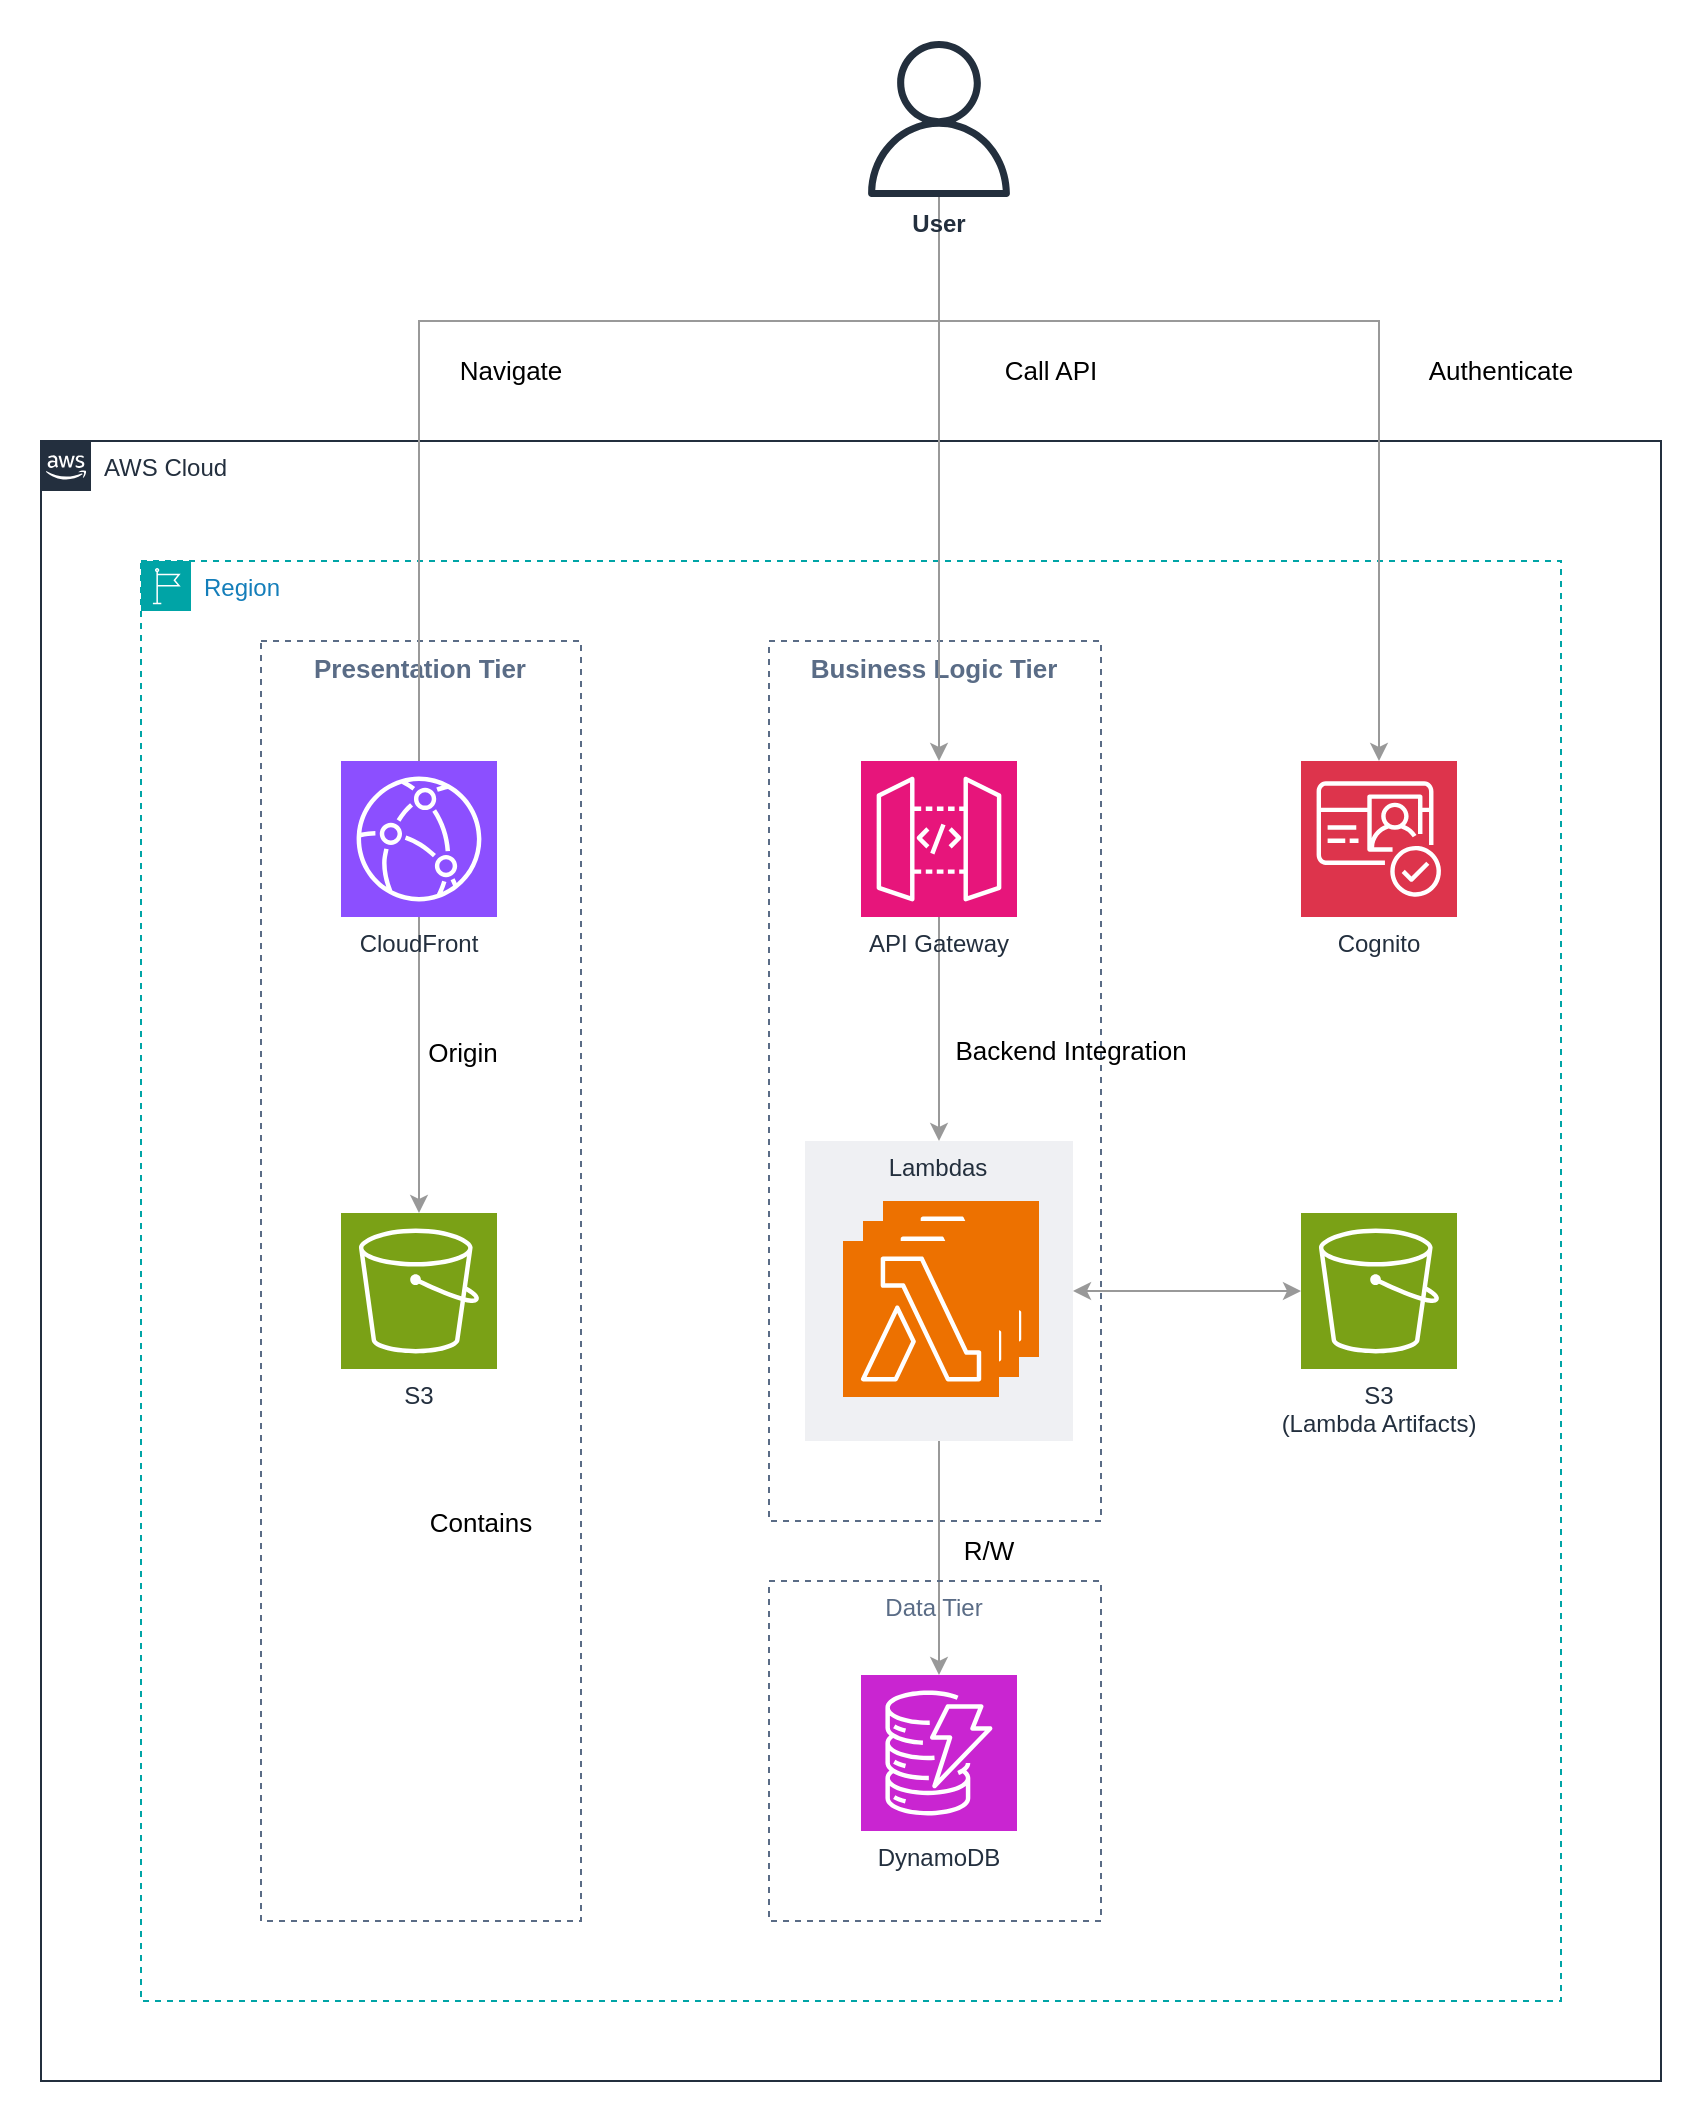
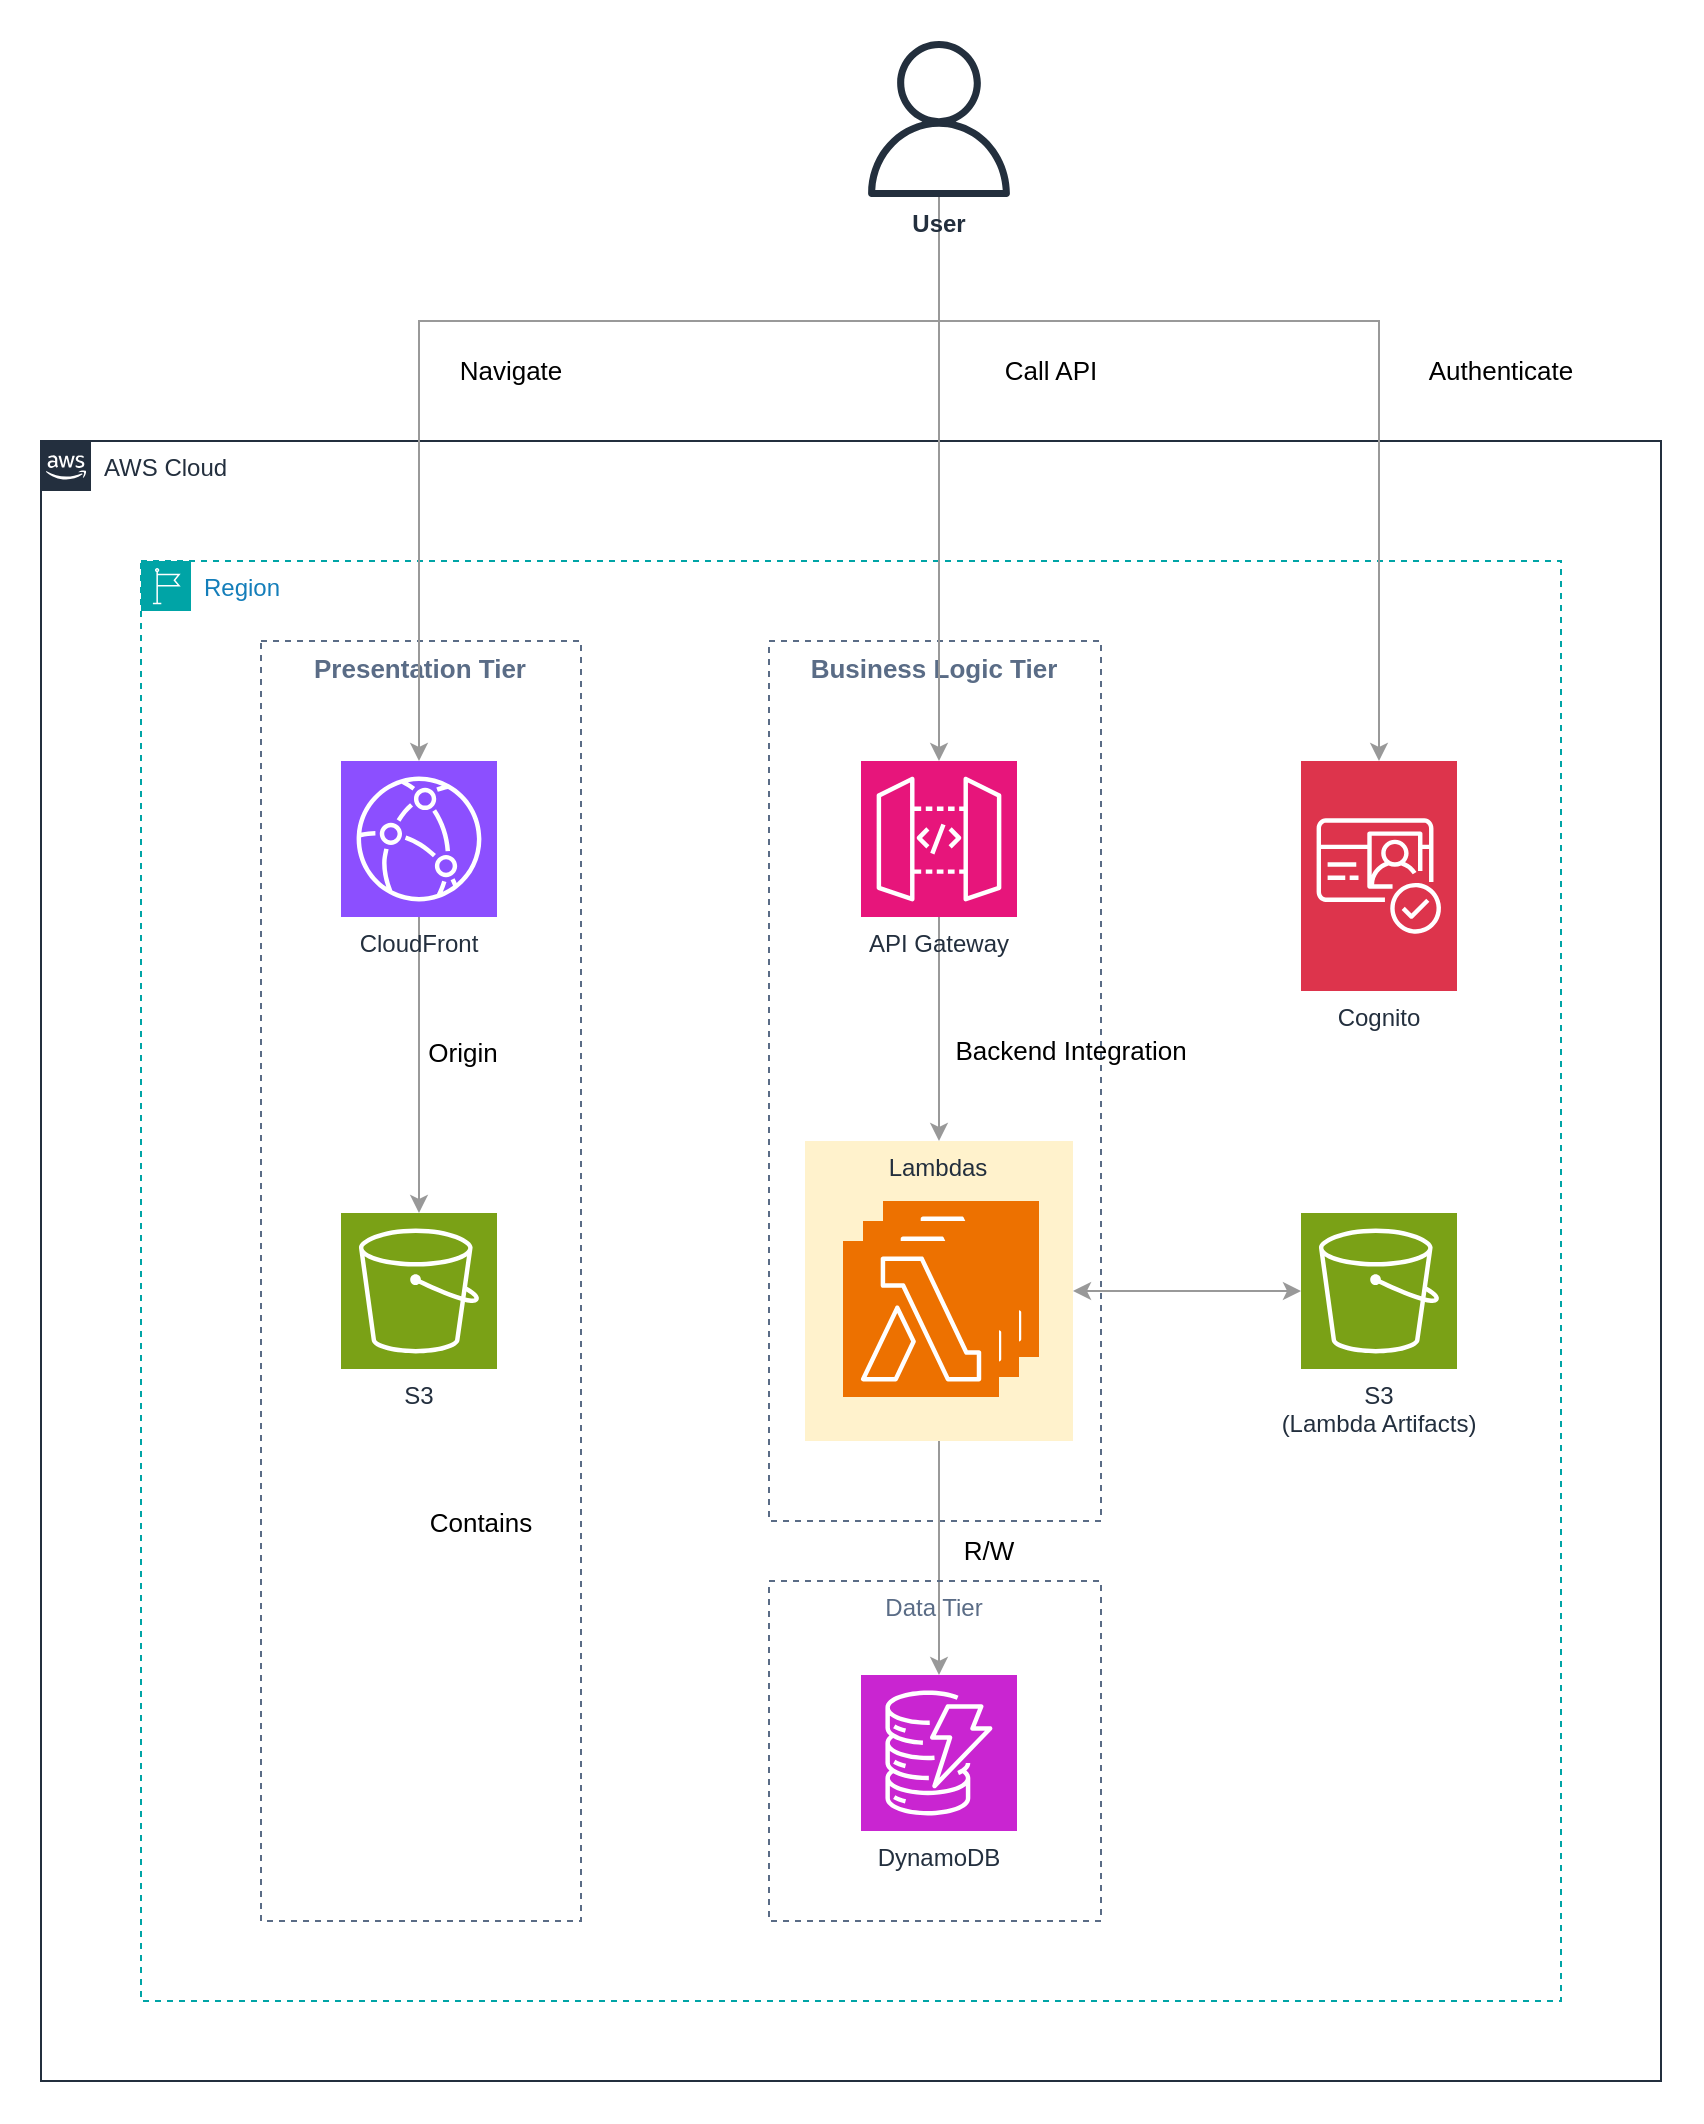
edge "User" -- "CloudFront": arrowhead none -> classic
node "Cognito": size 156x156 -> 156x230
node "Lambdas": fillcolor #eff0f3 -> #fff2cc
